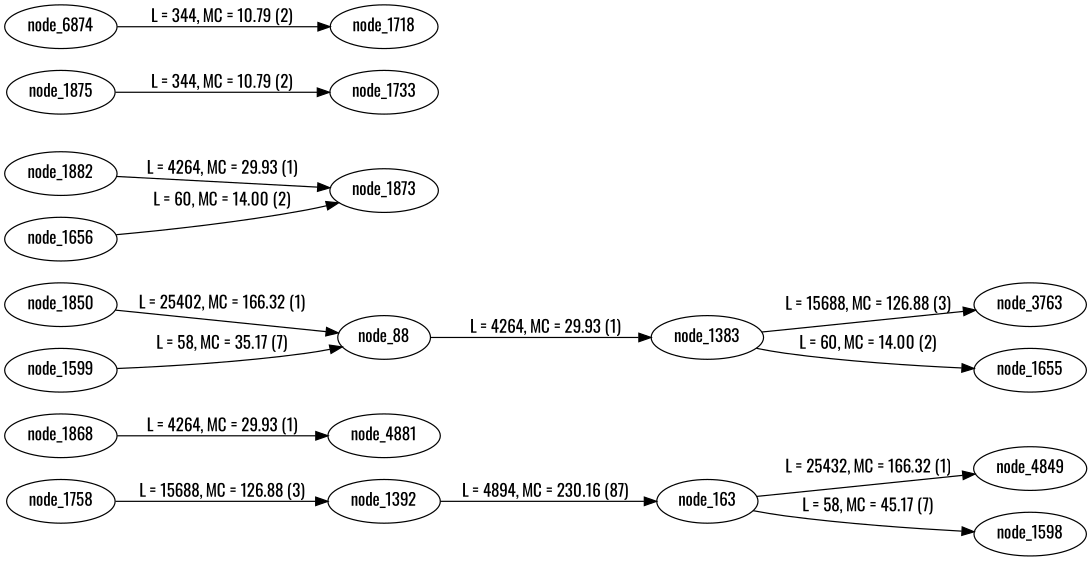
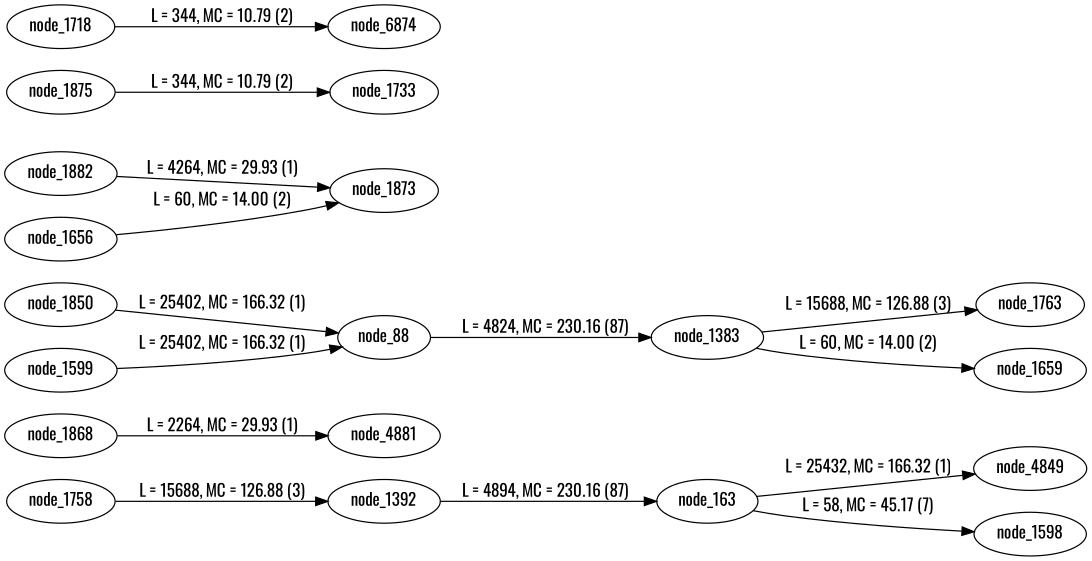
edge "node_6874" -> "node_1718": reversed
node "node_3763": label "node_3763" -> "node_1763"
edge "node_88" -> "node_1383": label "L = 4264, MC = 29.93 (1)" -> "L = 4824, MC = 230.16 (87)"
edge "node_1599" -> "node_88": label "L = 58, MC = 35.17 (7)" -> "L = 25402, MC = 166.32 (1)"
node "node_1655": label "node_1655" -> "node_1659"
edge "node_1868" -> "node_4881": label "L = 4264, MC = 29.93 (1)" -> "L = 2264, MC = 29.93 (1)"
